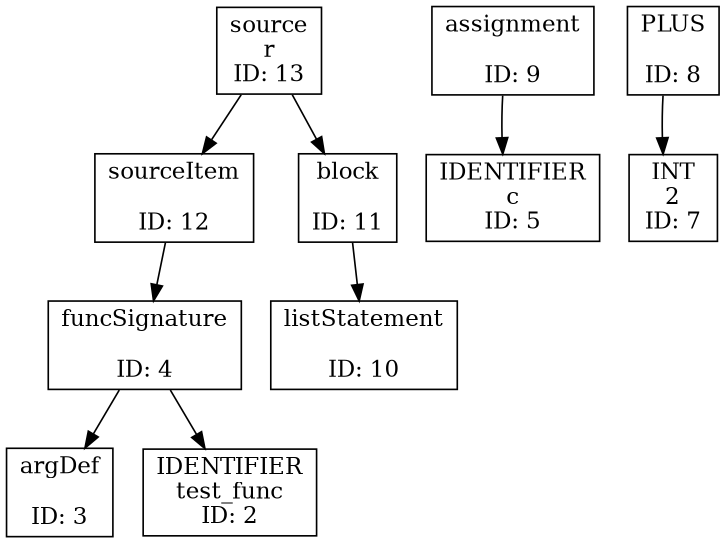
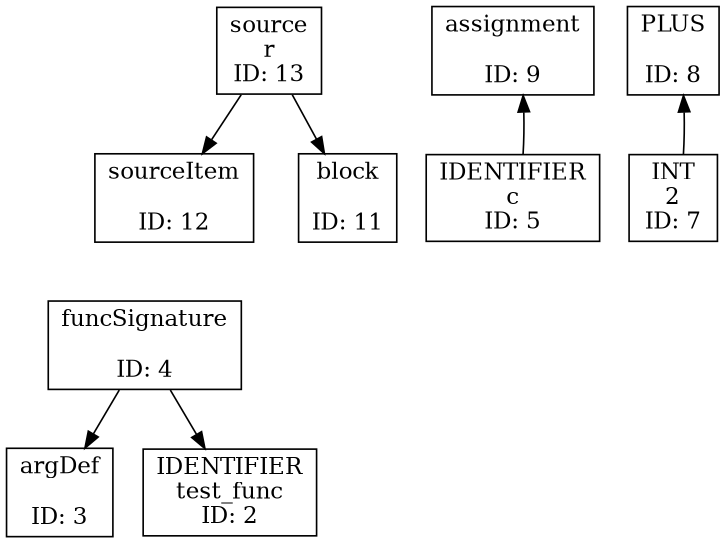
edge "assignment ID: 9" -> "IDENTIFIER c ID: 5": reversed
edge "PLUS ID: 8" -> "INT 2 ID: 7": reversed
edge "sourceItem ID: 12" -> "funcSignature ID: 4": removed
node "listStatement ID: 10": removed
